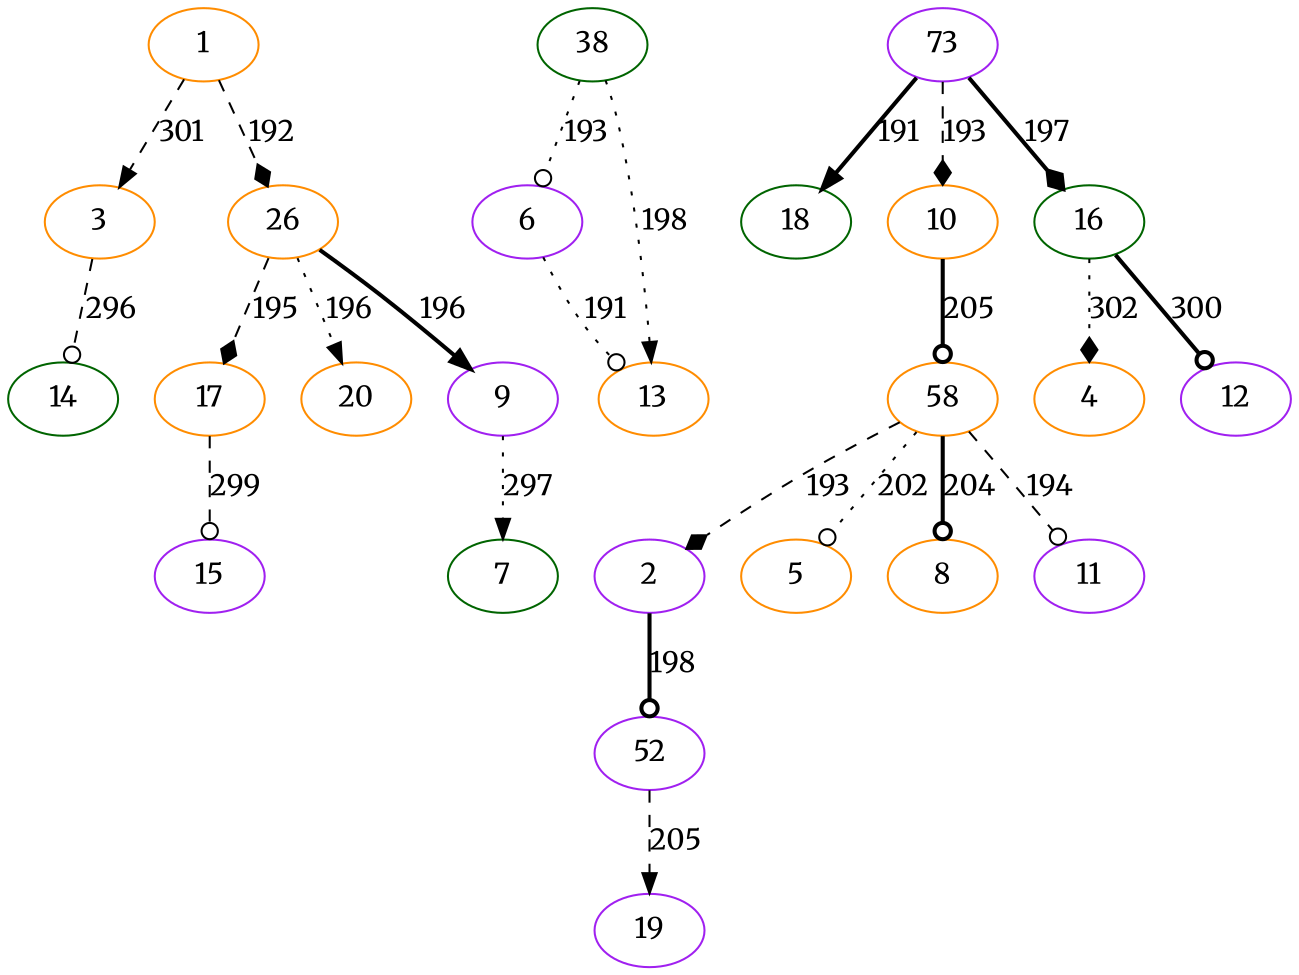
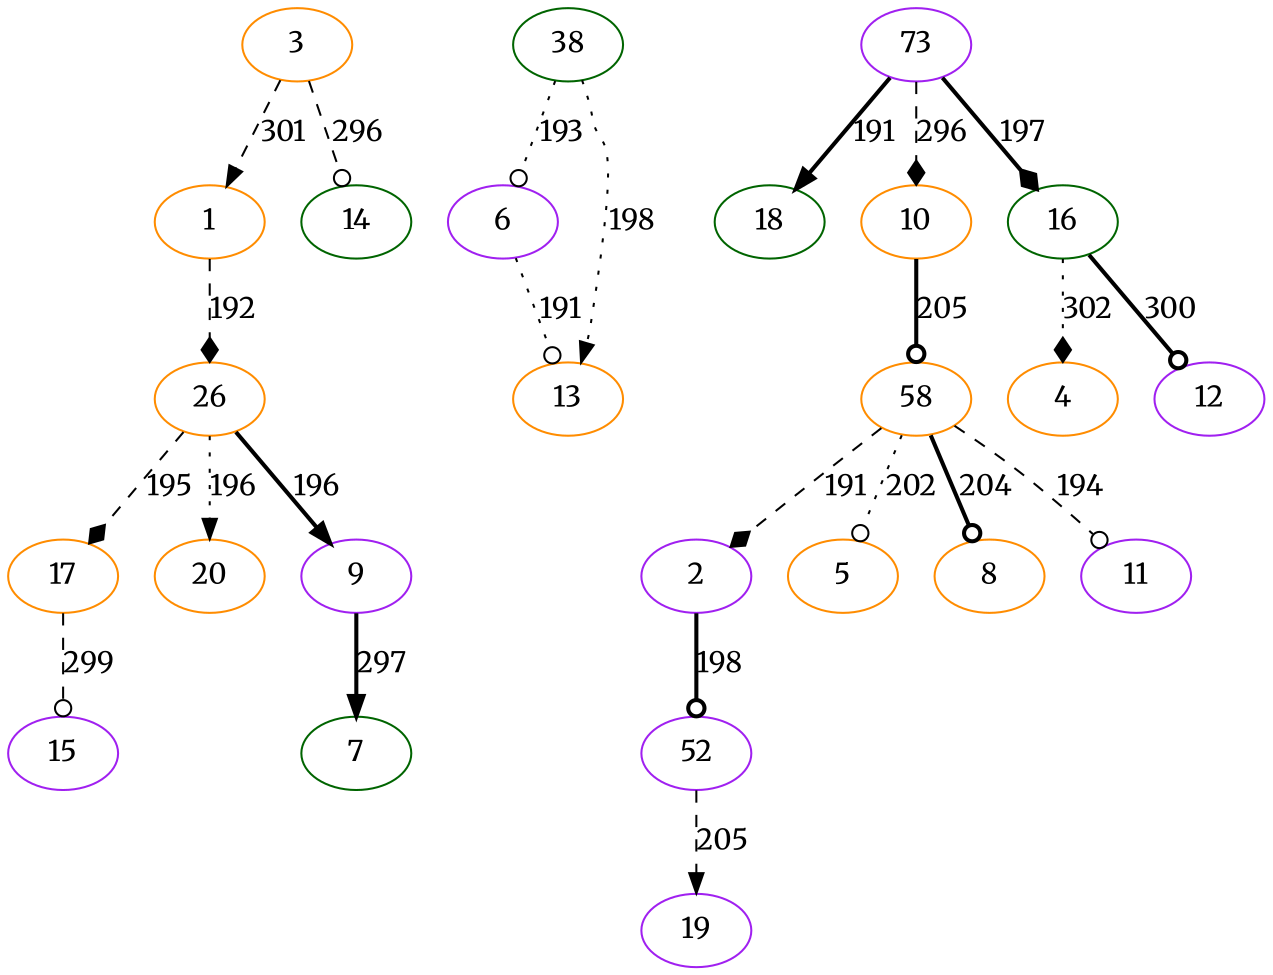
edge "1" -> "3": reversed
edge "73" -> "10": label "193" -> "296"
edge "9" -> "7": style dotted -> bold
edge "58" -> "2": label "193" -> "191"
